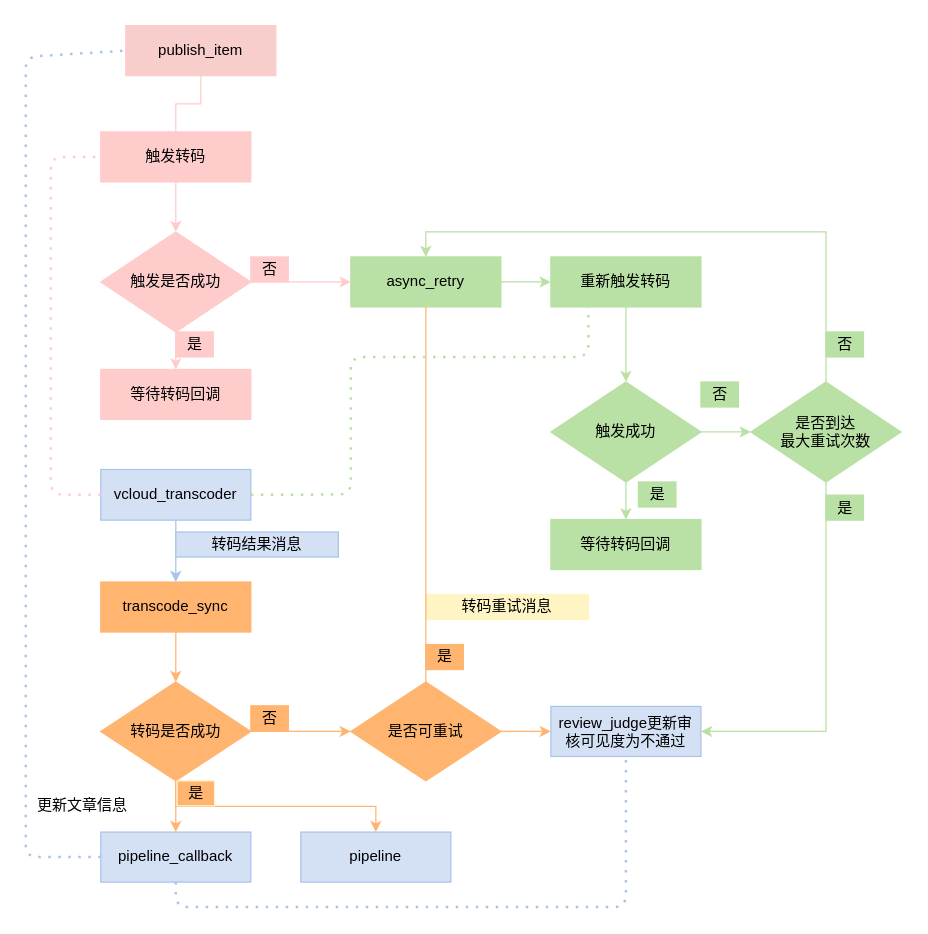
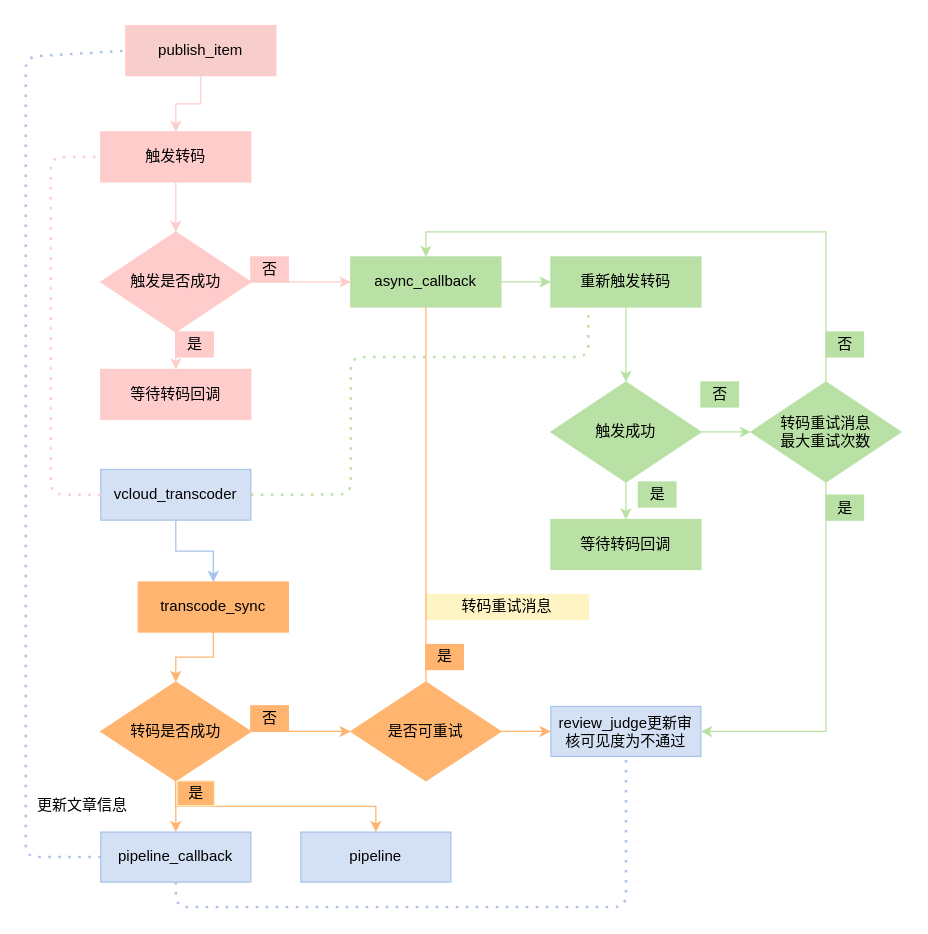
edge "publish_item" -- "触发转码": arrowhead none -> classic
node "async_retry": label "async_retry" -> "async_callback"
node "是否到达 最大重试次数": label "是否到达 最大重试次数" -> "转码重试消息 最大重试次数"
node "转码结果消息": removed
node "transcode_sync": moved (176, 607) -> (213, 607)
